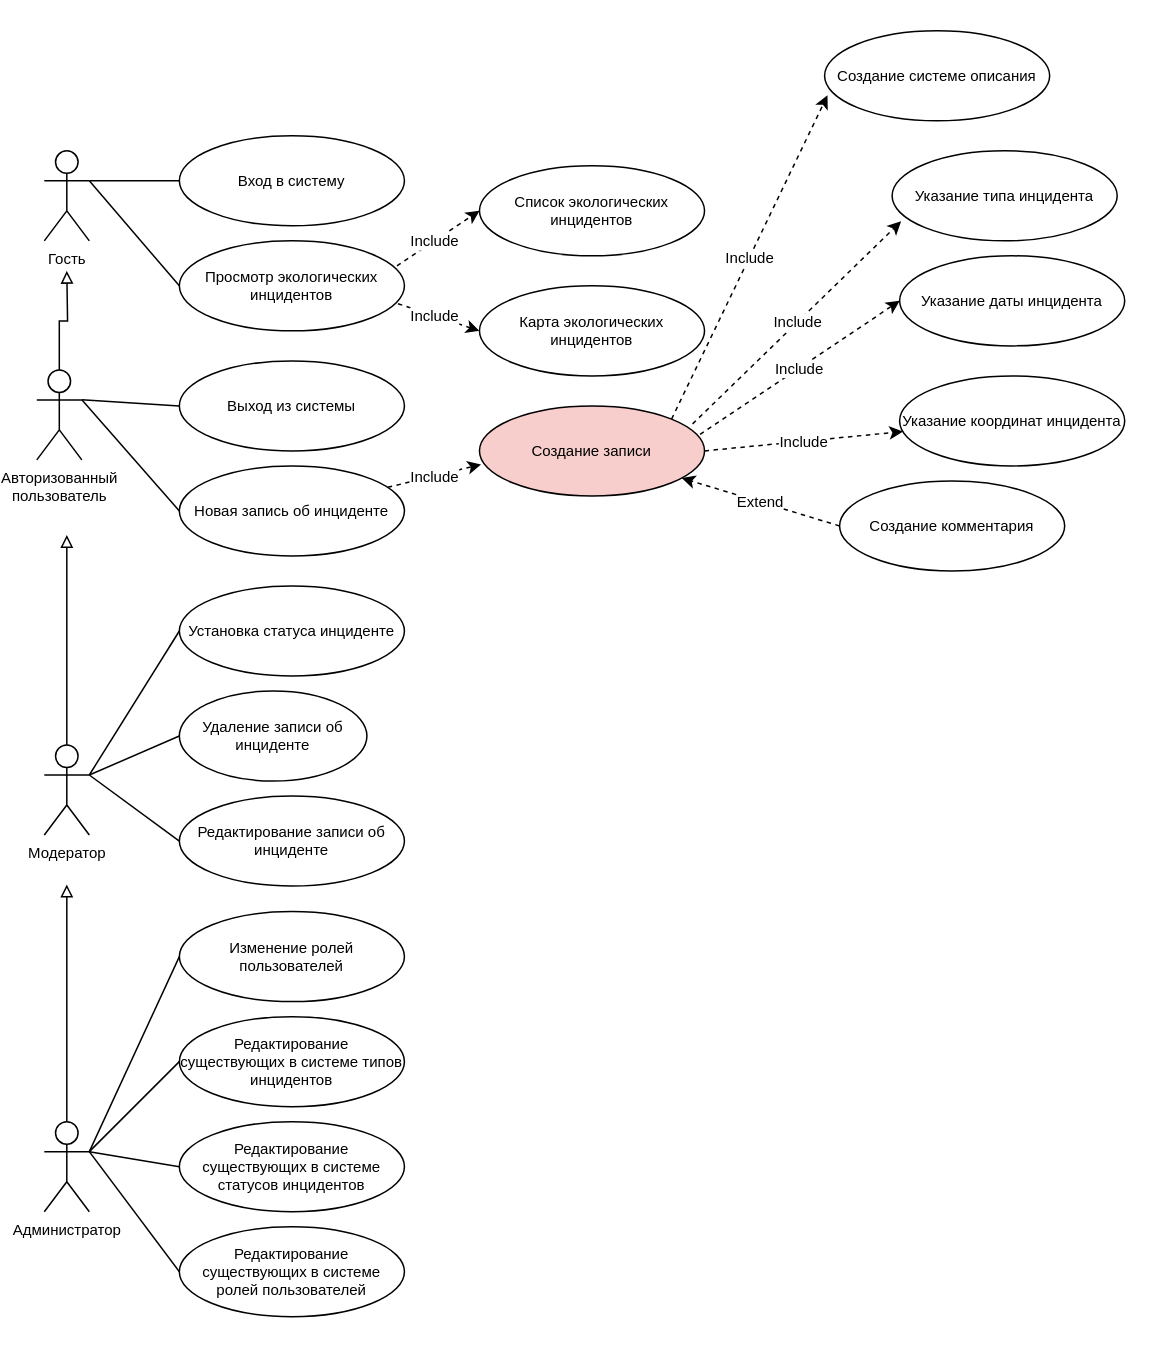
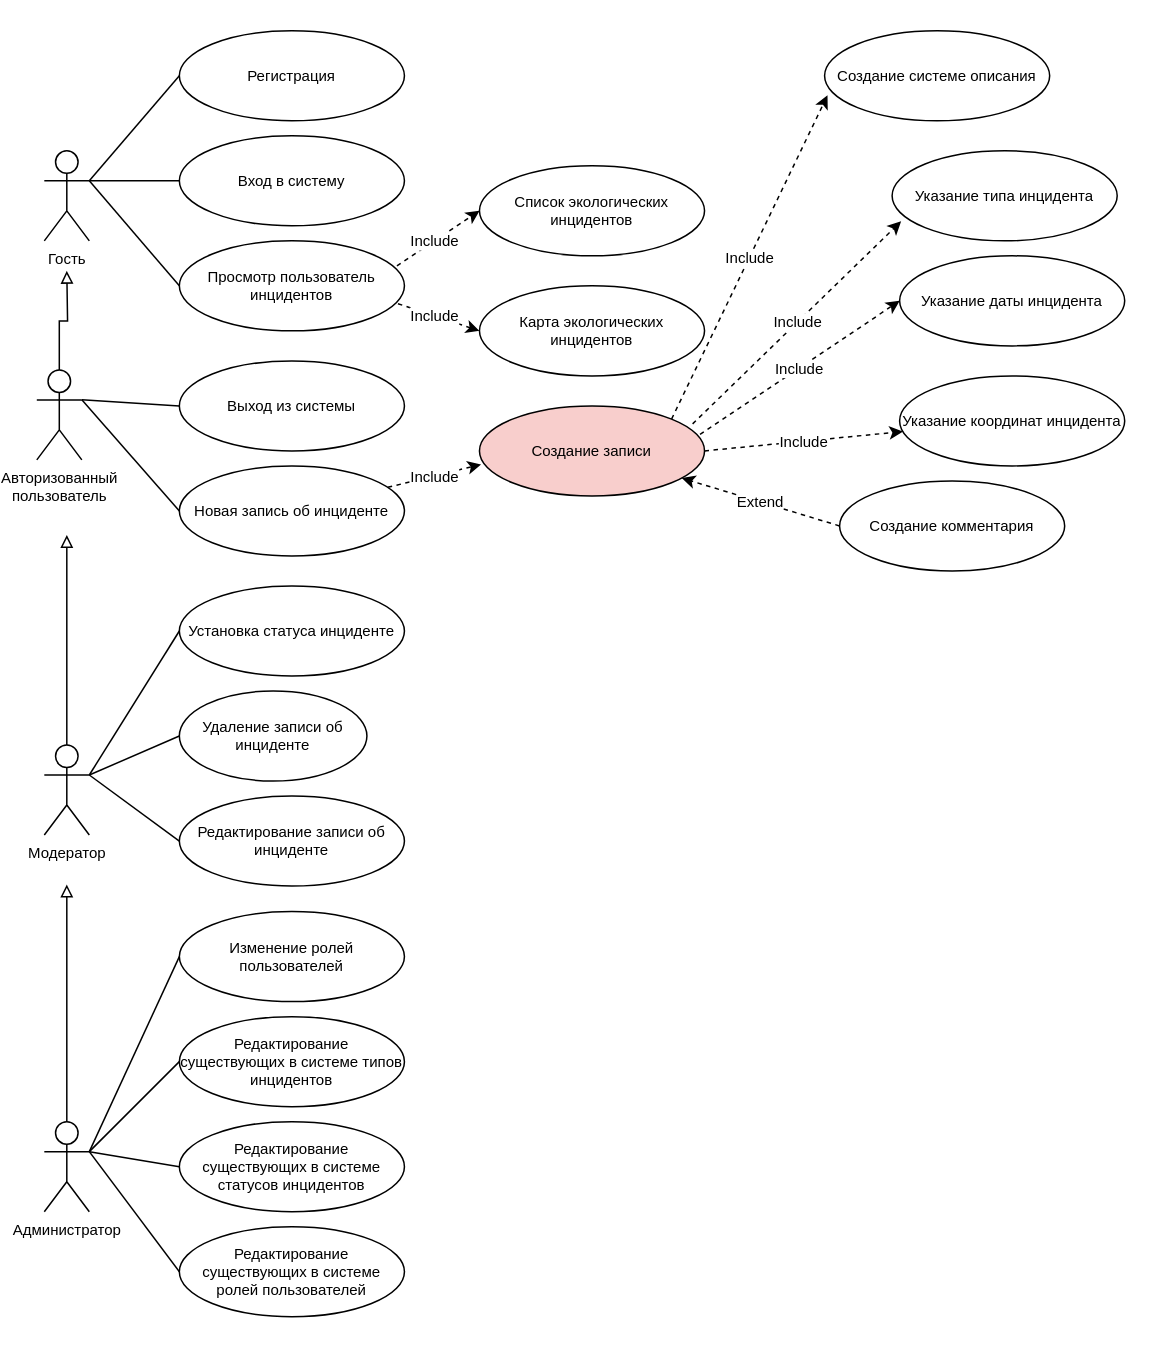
node "Регистрация": added
edge "Регистрация" -- "Гость": added
node "Просмотр экологических инцидентов": label "Просмотр экологических инцидентов" -> "Просмотр пользователь инцидентов"
